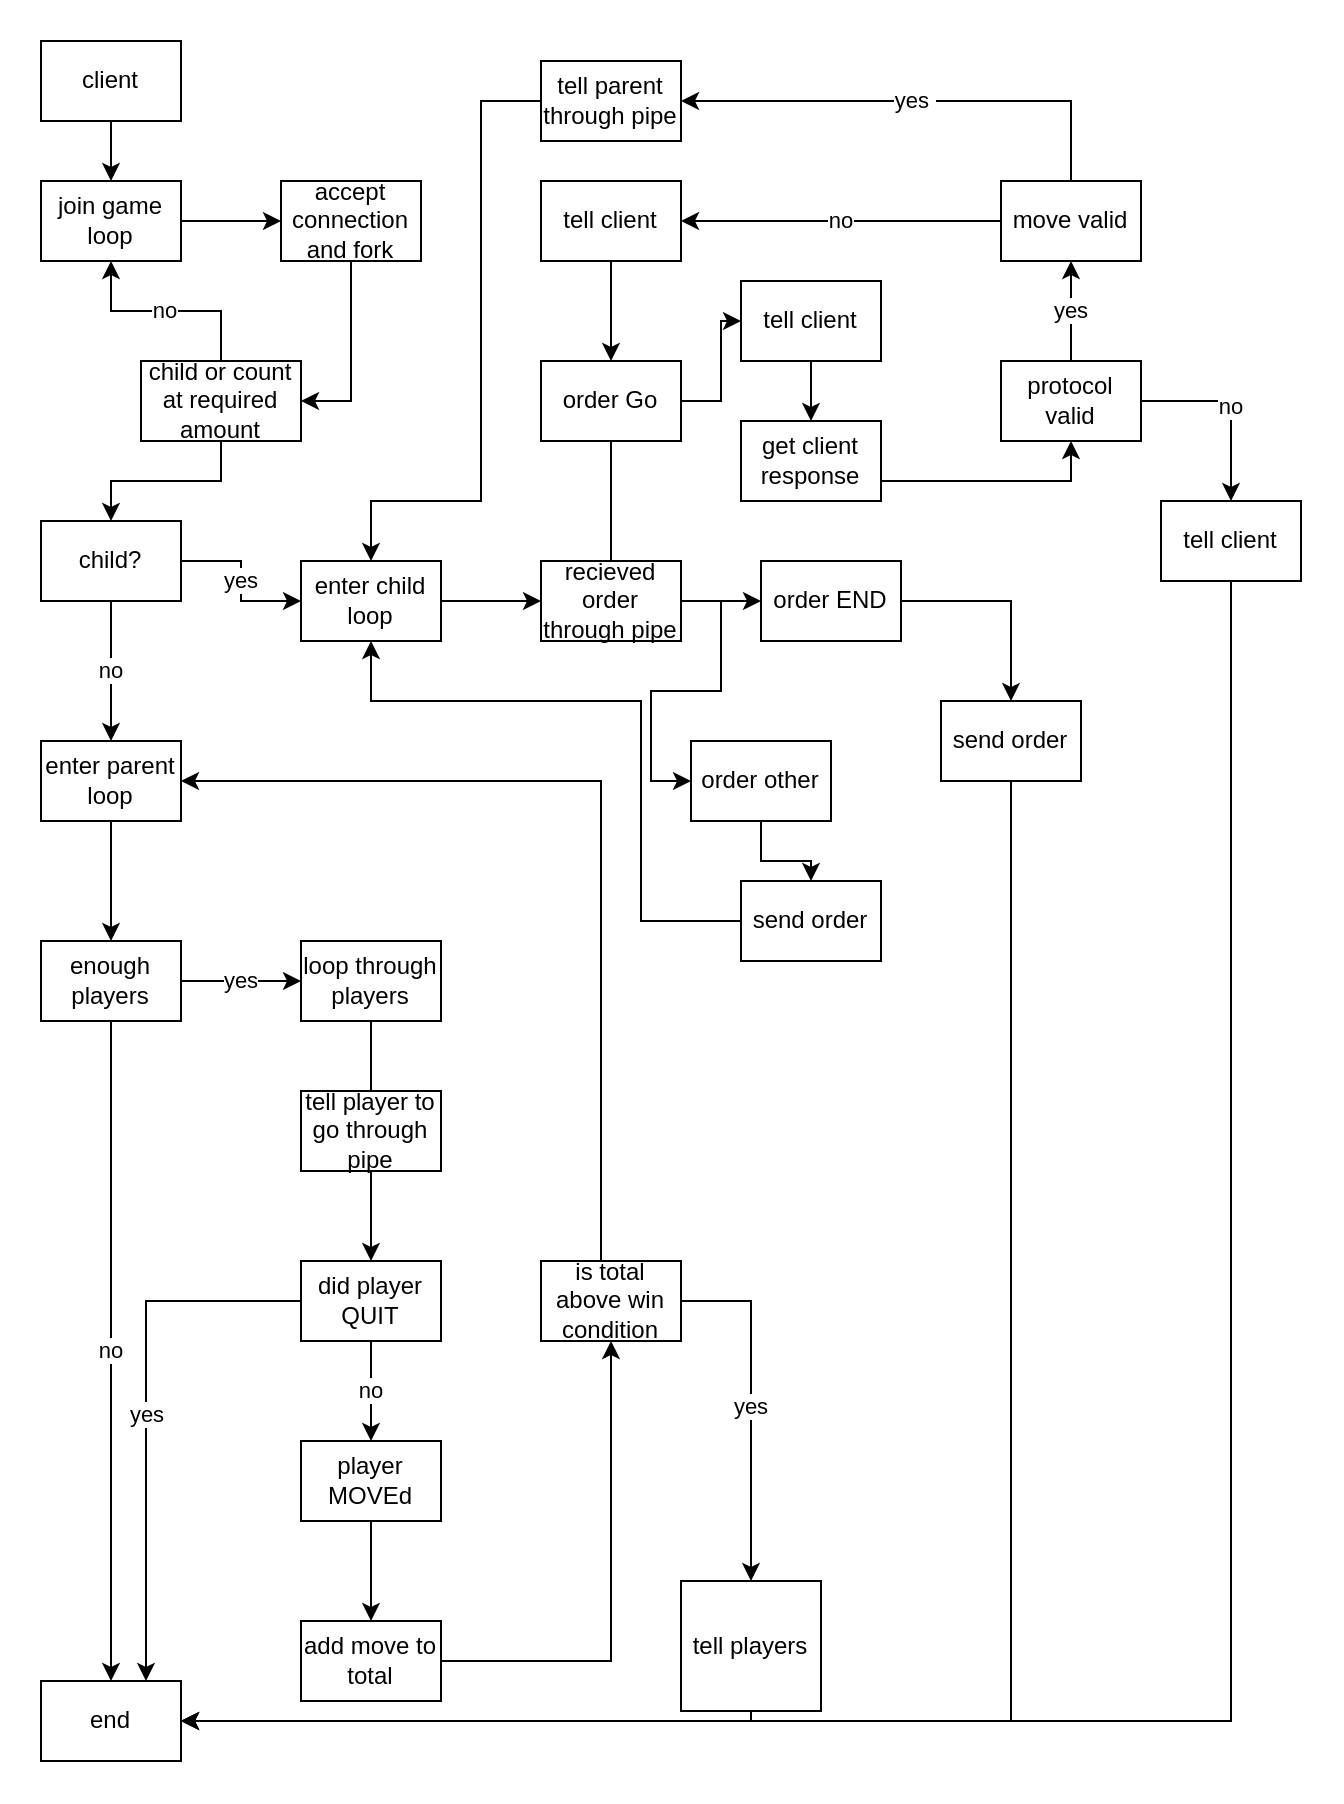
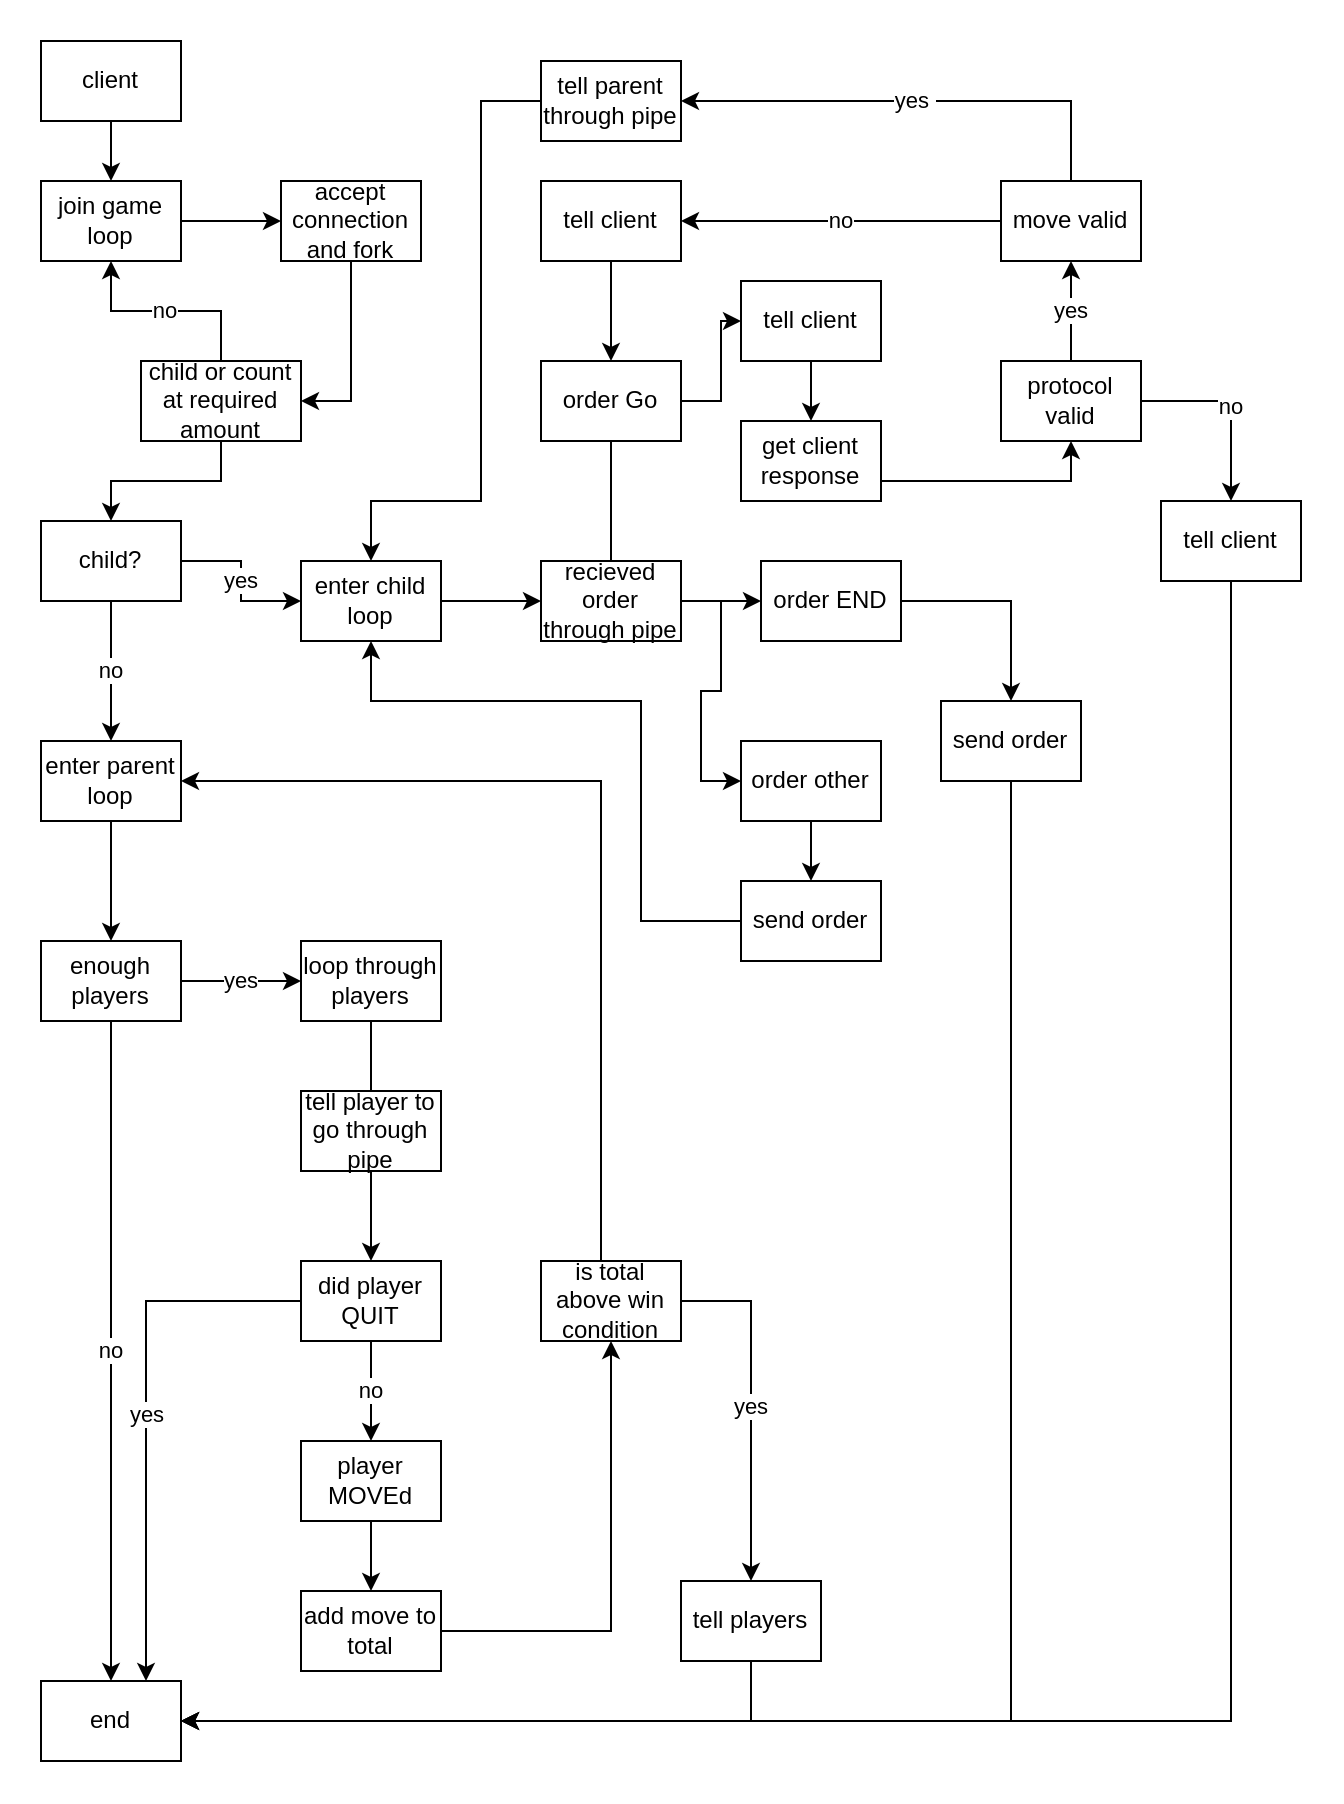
node "order other": moved (761, 781) -> (811, 781)
node "tell players": size 140x130 -> 140x80
node "add move to total": moved (371, 1661) -> (371, 1631)
